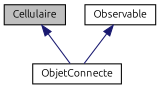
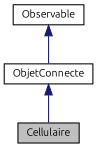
edge "ObjetConnecte" -> "Cellulaire": reversed
